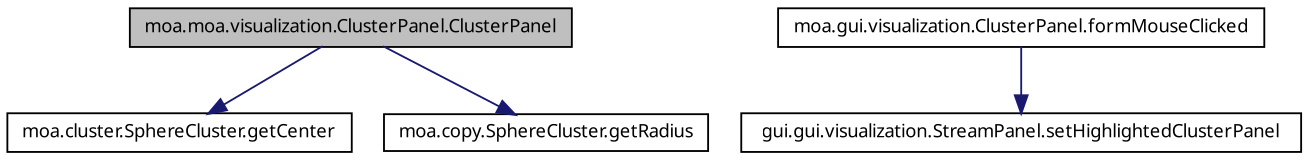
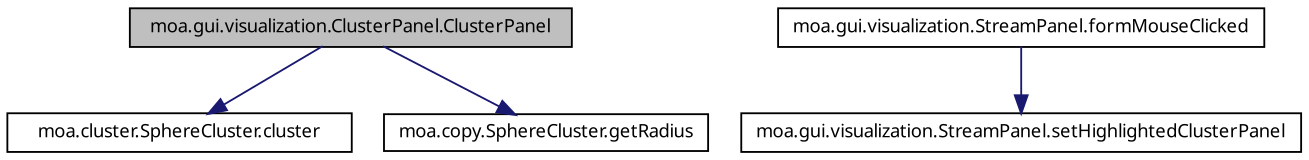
node "moa.moa.visualization.ClusterPanel.ClusterPanel": label "moa.moa.visualization.ClusterPanel.ClusterPanel" -> "moa.gui.visualization.ClusterPanel.ClusterPanel"
node "moa.gui.visualization.ClusterPanel.formMouseClicked": label "moa.gui.visualization.ClusterPanel.formMouseClicked" -> "moa.gui.visualization.StreamPanel.formMouseClicked"
node "moa.cluster.SphereCluster.getCenter": label "moa.cluster.SphereCluster.getCenter" -> "moa.cluster.SphereCluster.cluster"
node "gui.gui.visualization.StreamPanel.setHighlightedClusterPanel": label "gui.gui.visualization.StreamPanel.setHighlightedClusterPanel" -> "moa.gui.visualization.StreamPanel.setHighlightedClusterPanel"
